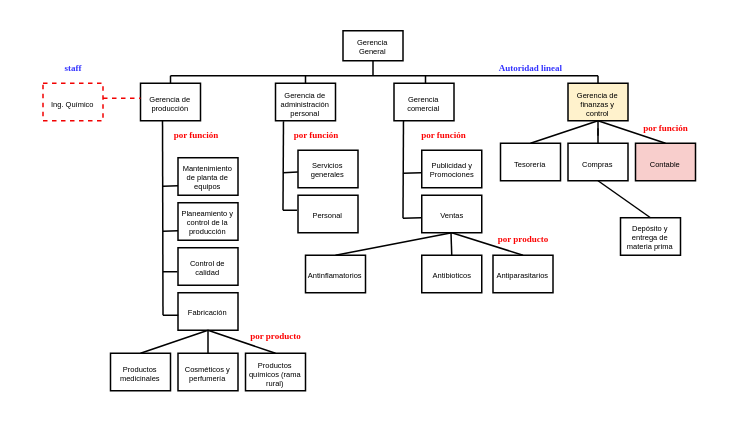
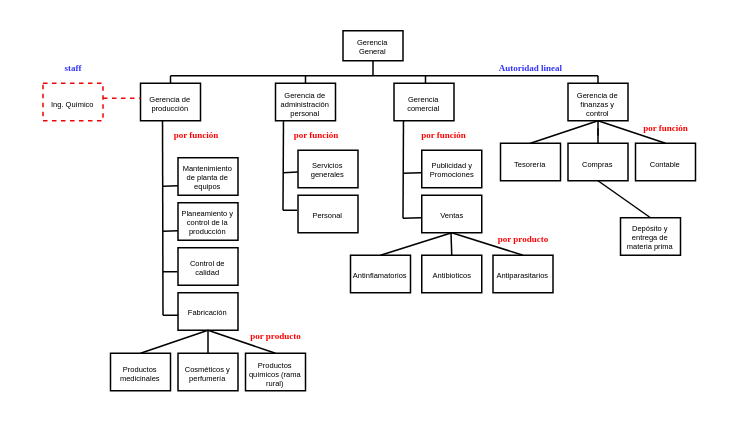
node "Gerencia de finanzas y control": fillcolor #fff2cc -> #ffffff
node "Contable": fillcolor #f8cecc -> #ffffff
node "Antinflamatorios": moved (335, 274) -> (380, 274)
